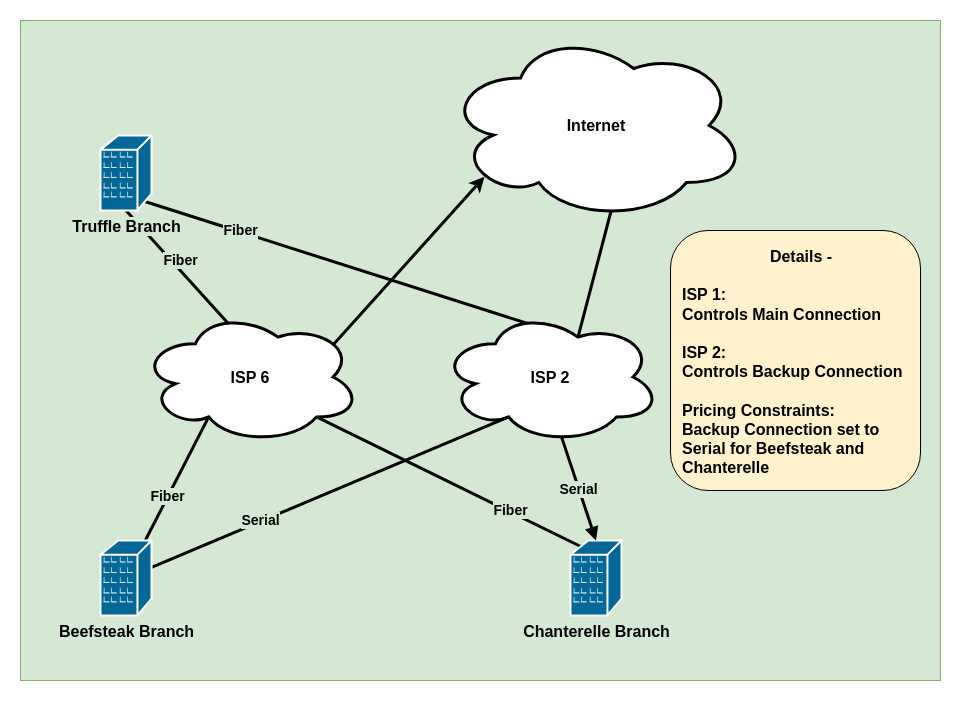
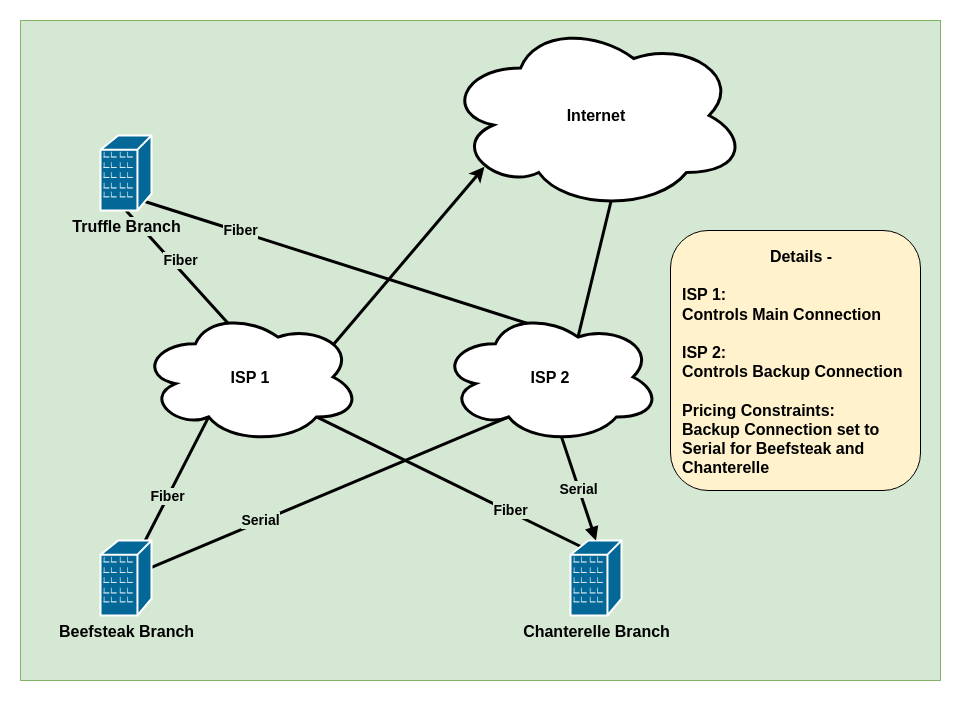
node "Internet": moved (596, 126) -> (596, 116)
node "ISP 6": label "ISP 6" -> "ISP 1"
